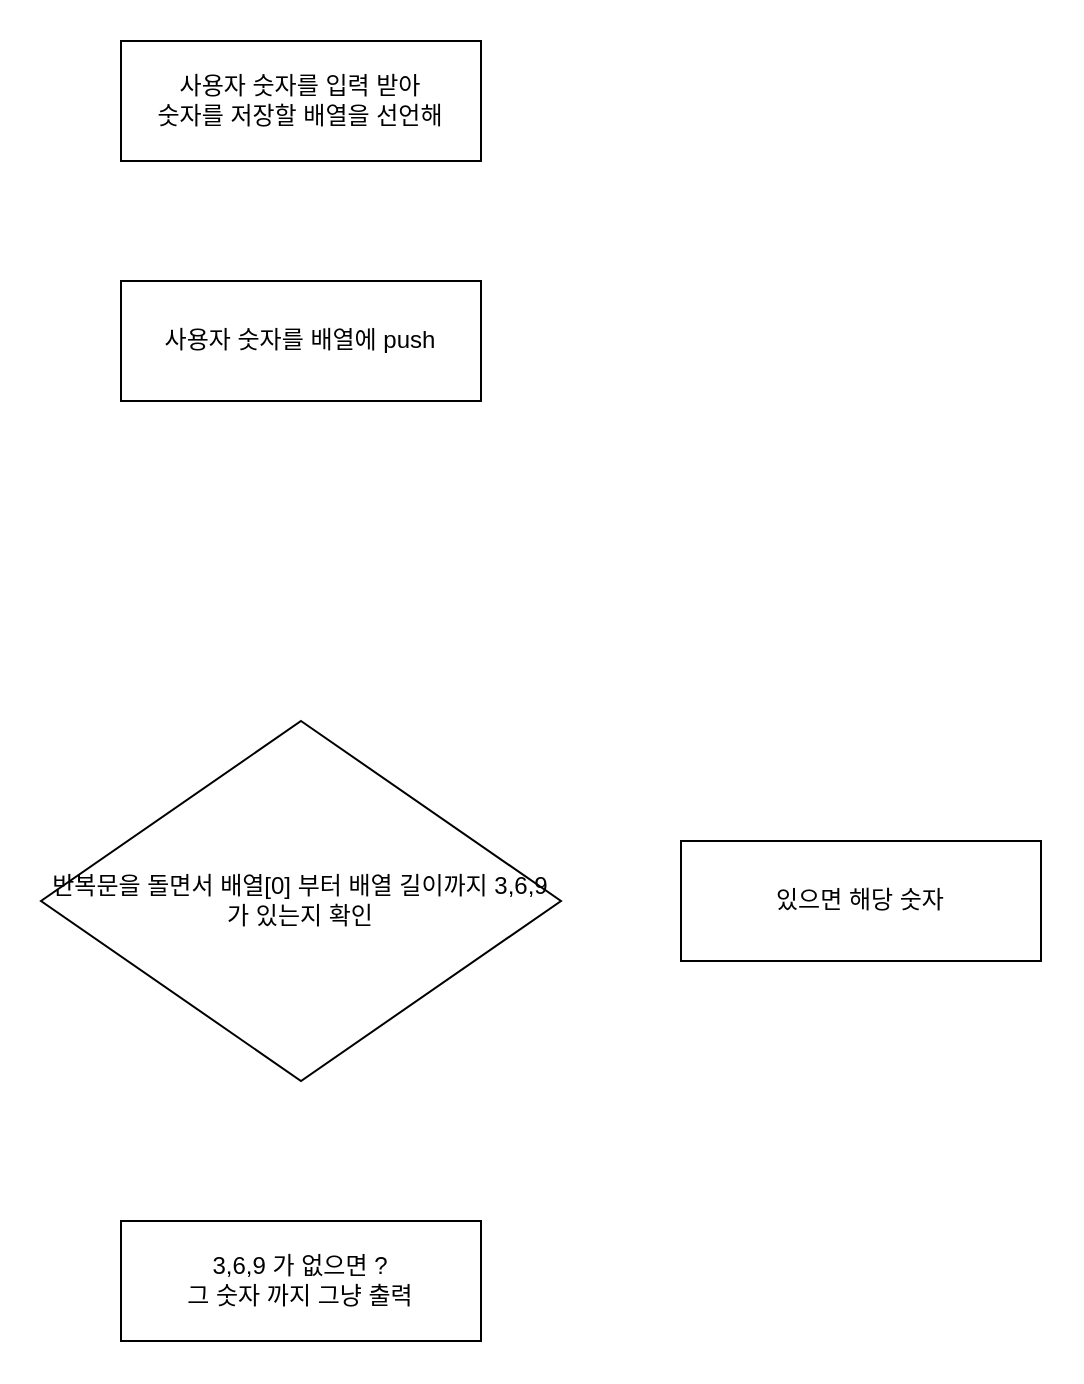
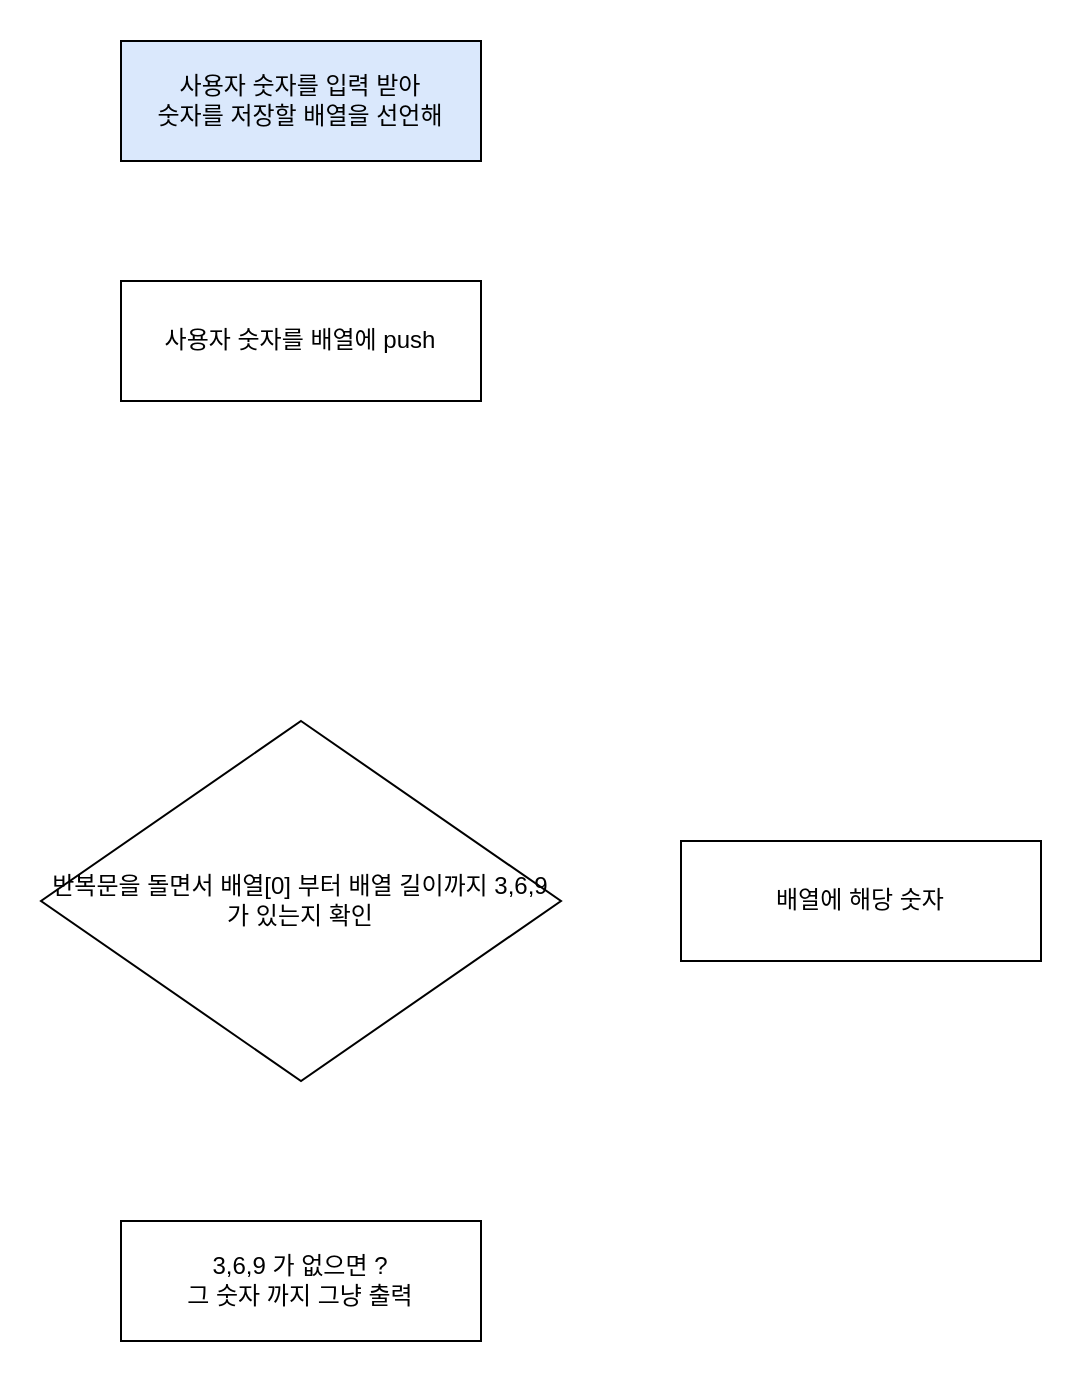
node "사용자 숫자를 입력 받아 숫자를 저장할 배열을 선언해": fillcolor #ffffff -> #dae8fc
node "있으면 해당 숫자": label "있으면 해당 숫자" -> "배열에 해당 숫자"
